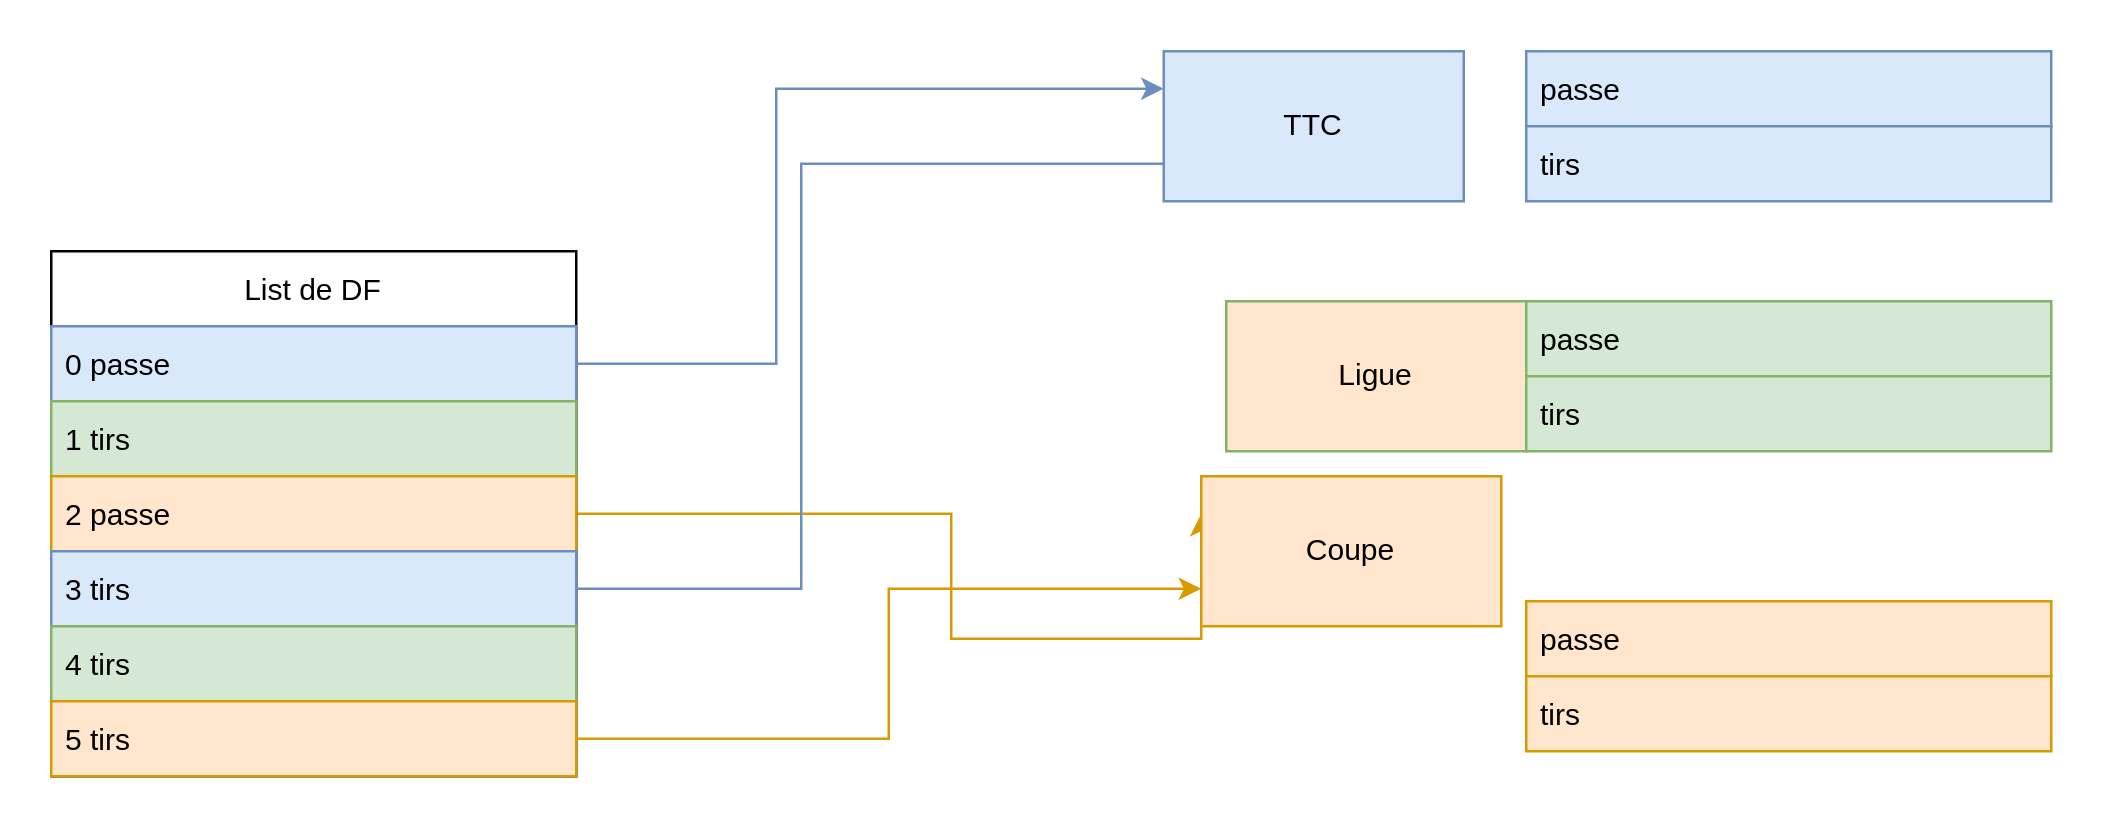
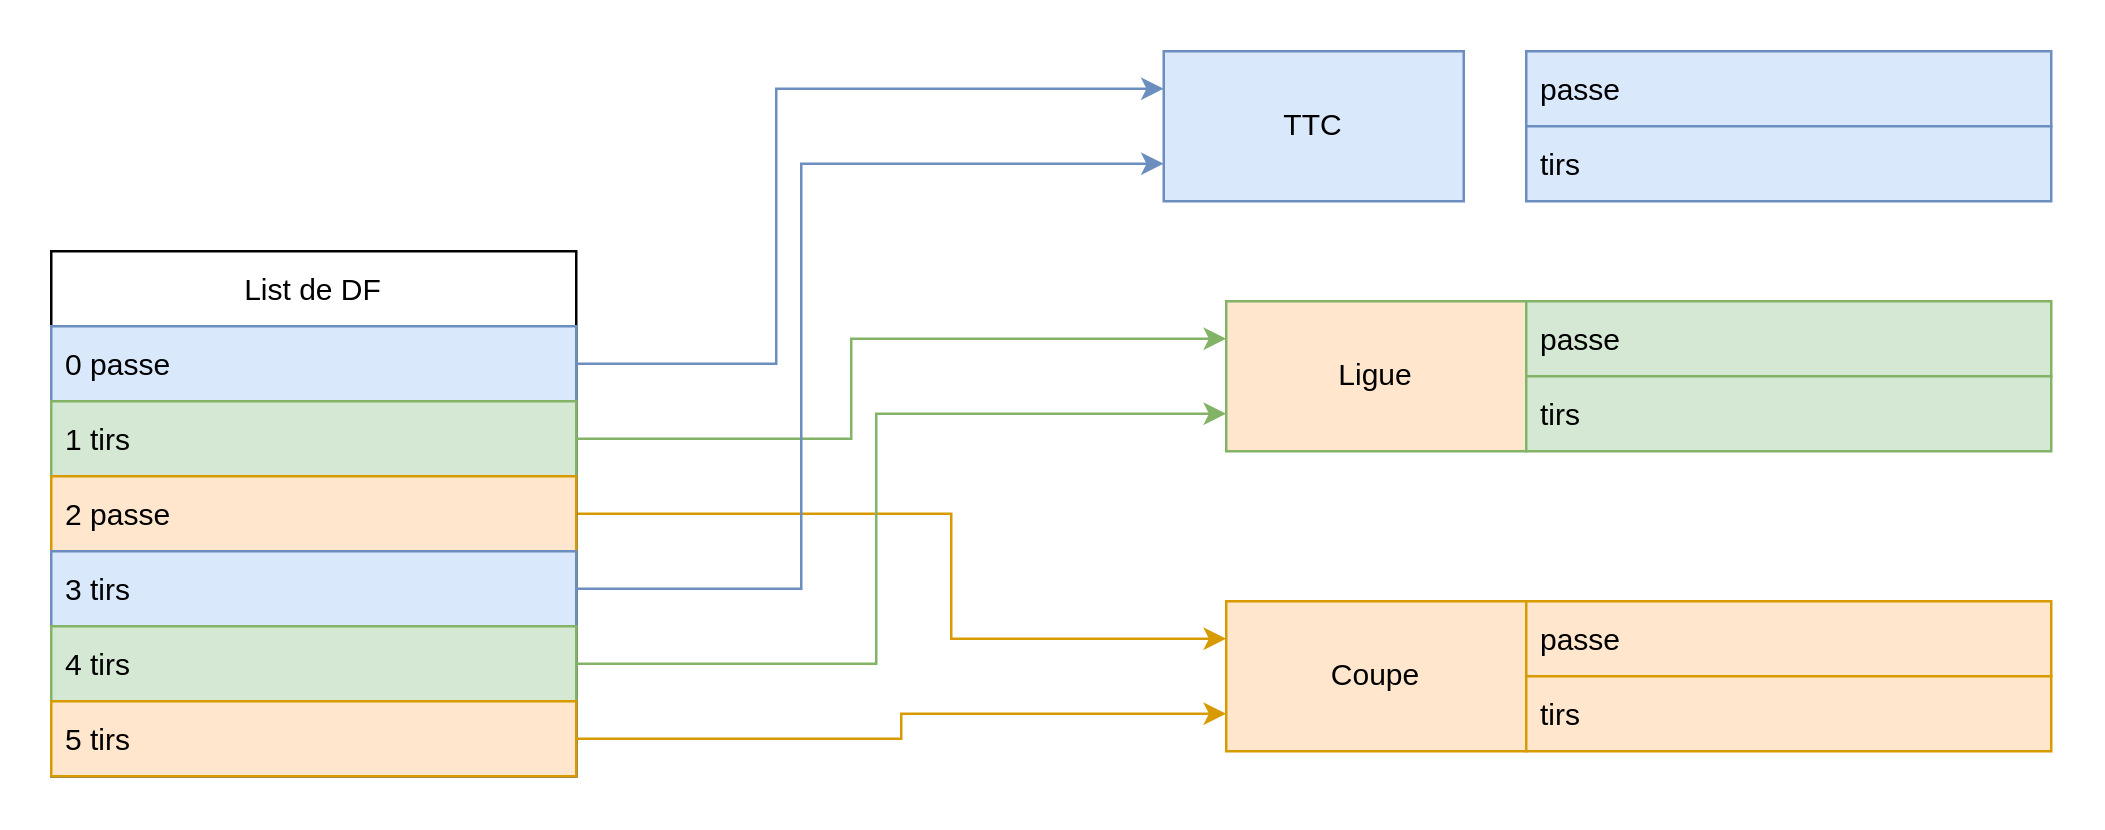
edge "TTC" -- "3 tirs": arrowhead none -> classic
edge "1 tirs" -> "Ligue": added
node "Coupe": moved (1351, 551) -> (1376, 676)
edge "4 tirs" -> "Ligue": added
